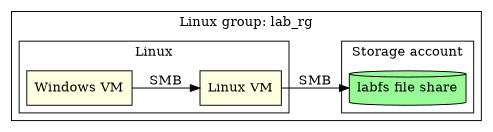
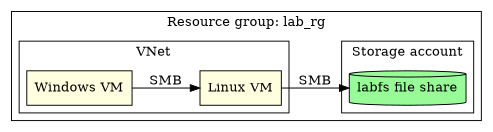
cluster "Linux group: lab_rg": label "Linux group: lab_rg" -> "Resource group: lab_rg"
cluster "Linux": label "Linux" -> "VNet"
